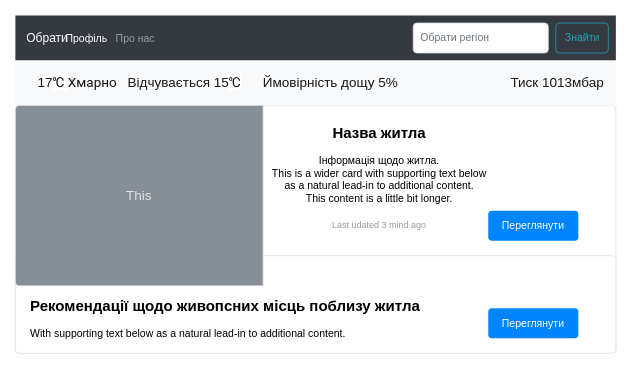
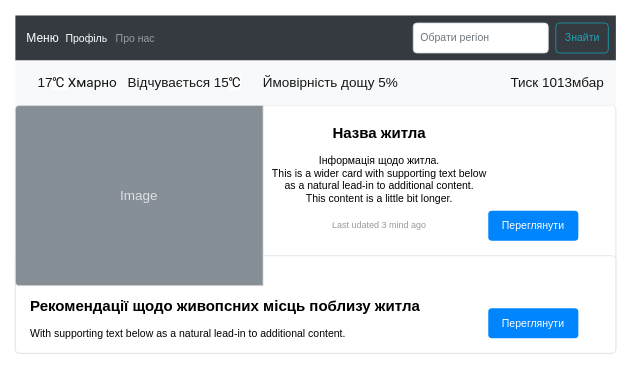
node "Обрати": label "Обрати" -> "Меню"
node "This": label "This" -> "Image"
